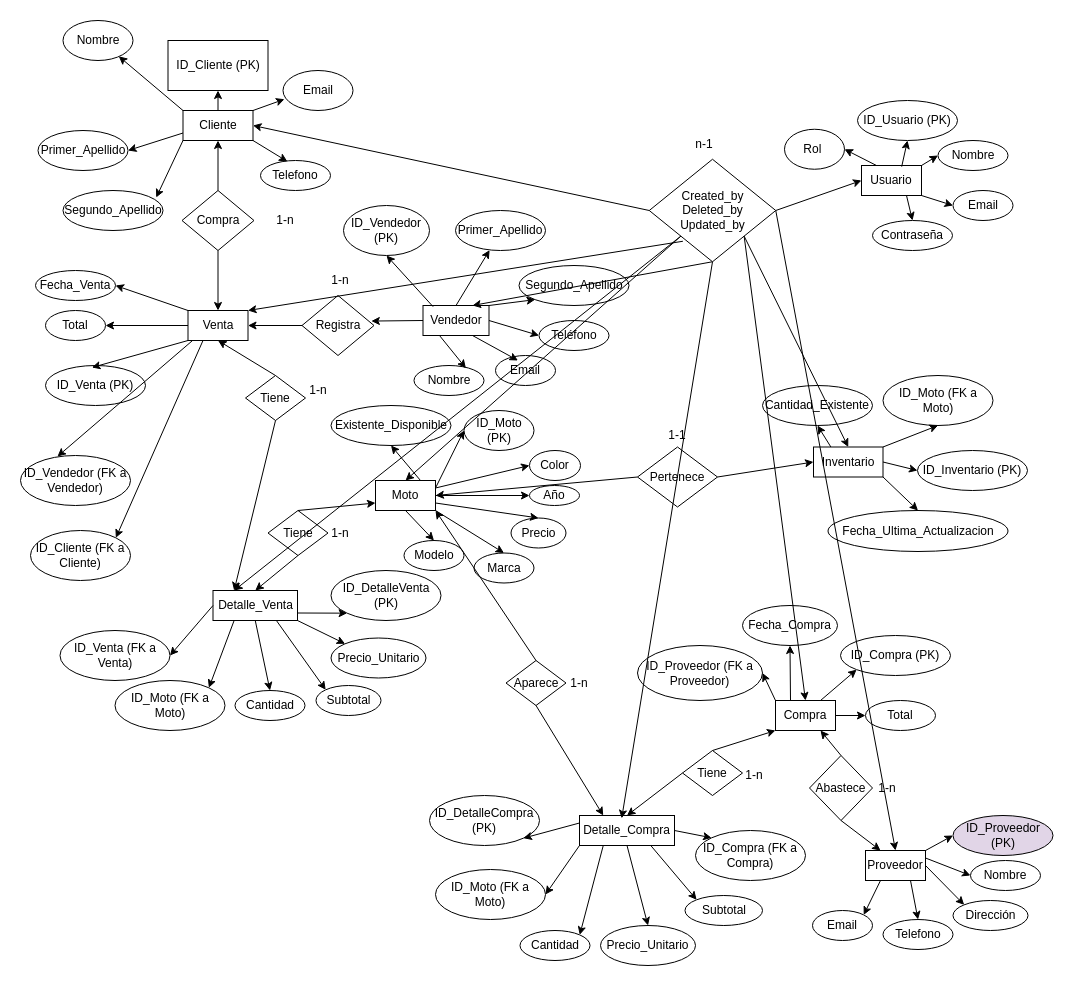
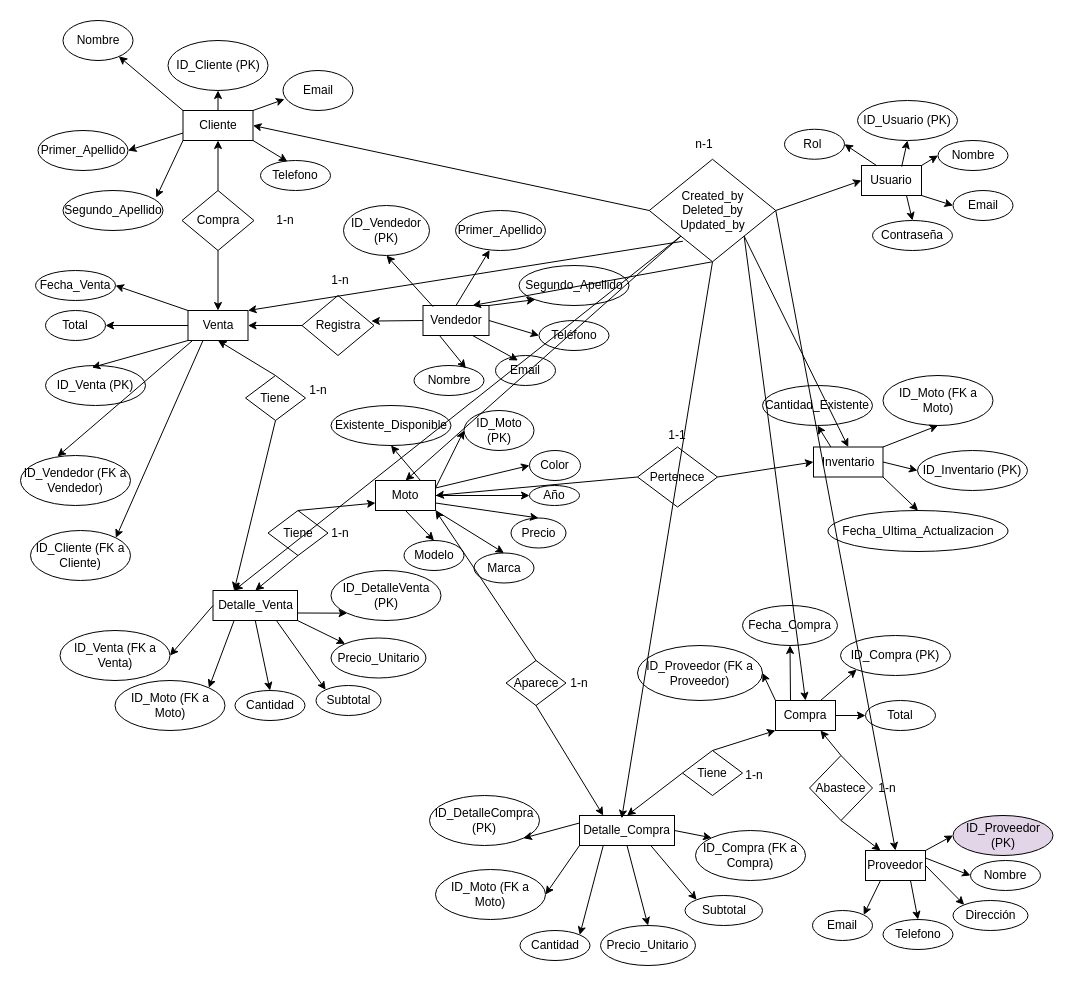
node "ID_Cliente (PK)": shape rectangle -> ellipse
node "Rol": size 60x40 -> 60x30
